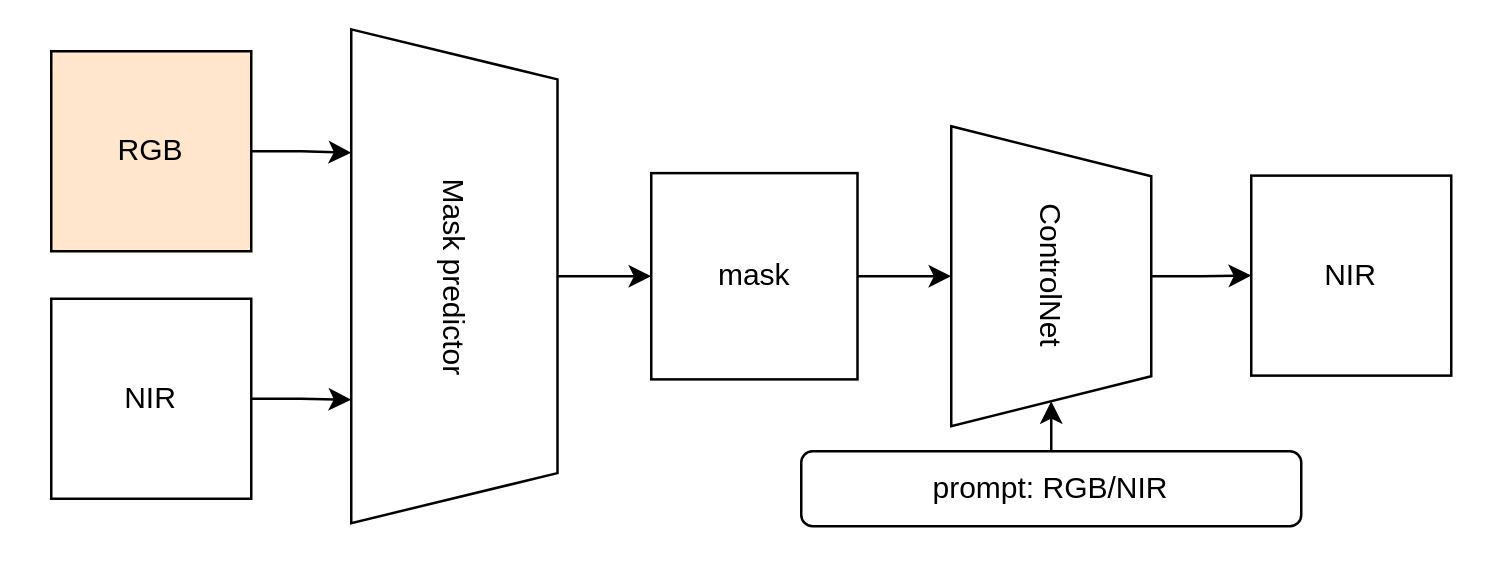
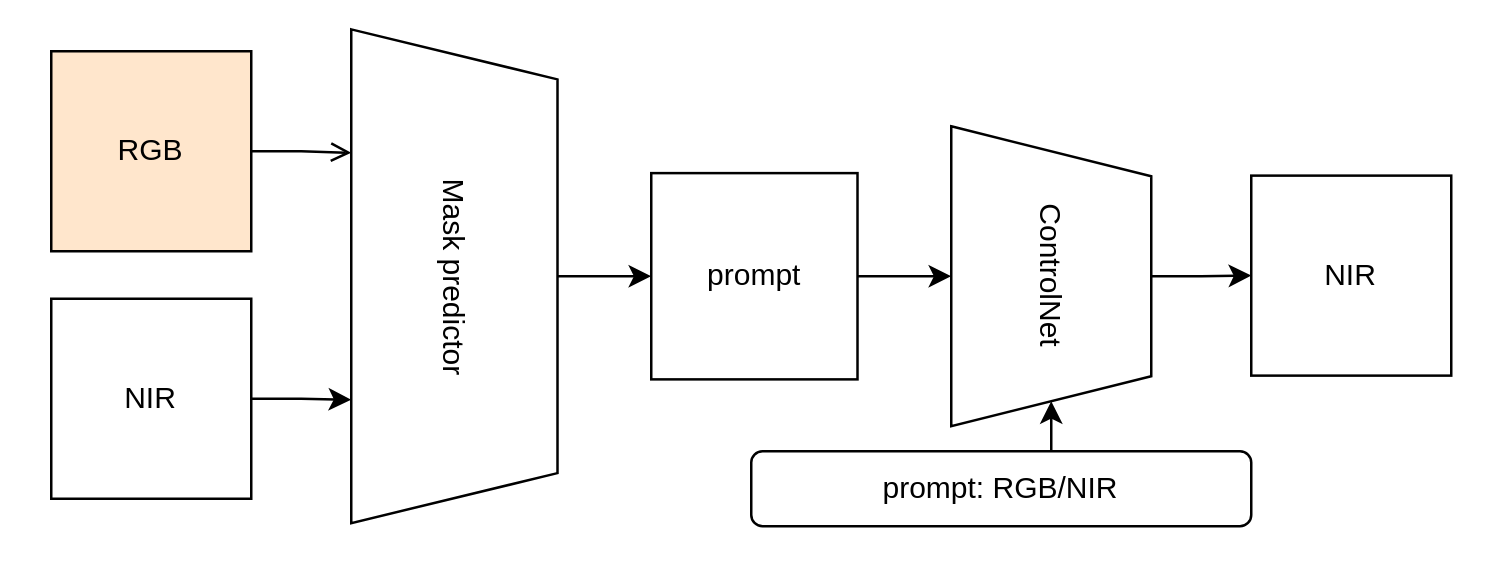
edge "RGB" -> "Mask predictor": arrowhead classic -> open
node "mask": label "mask" -> "prompt"
node "prompt: RGB/NIR": moved (1051, 489) -> (1001, 489)
